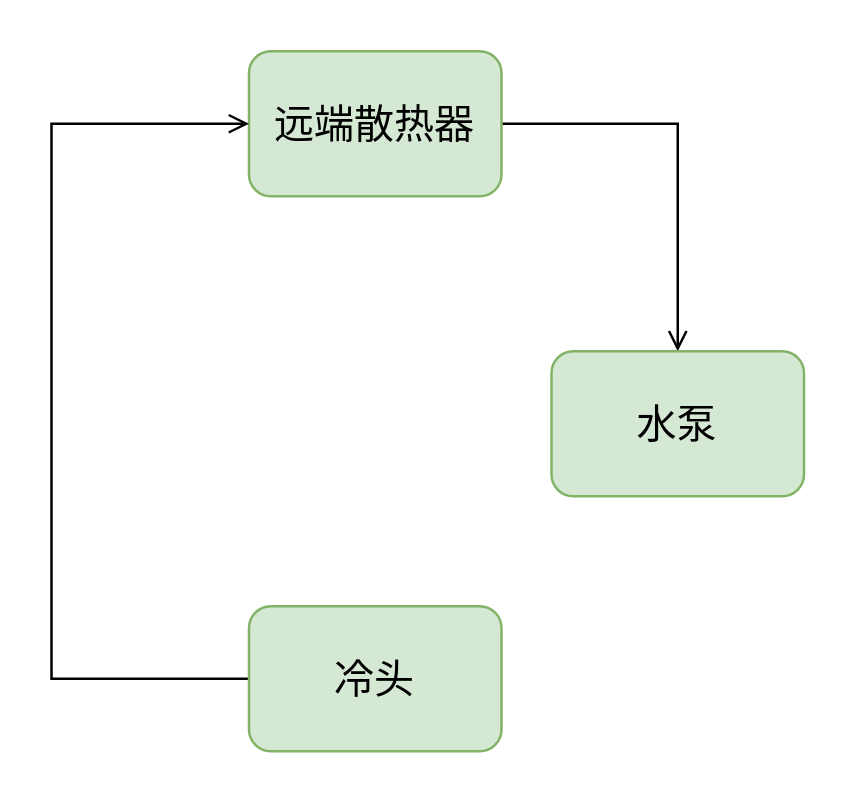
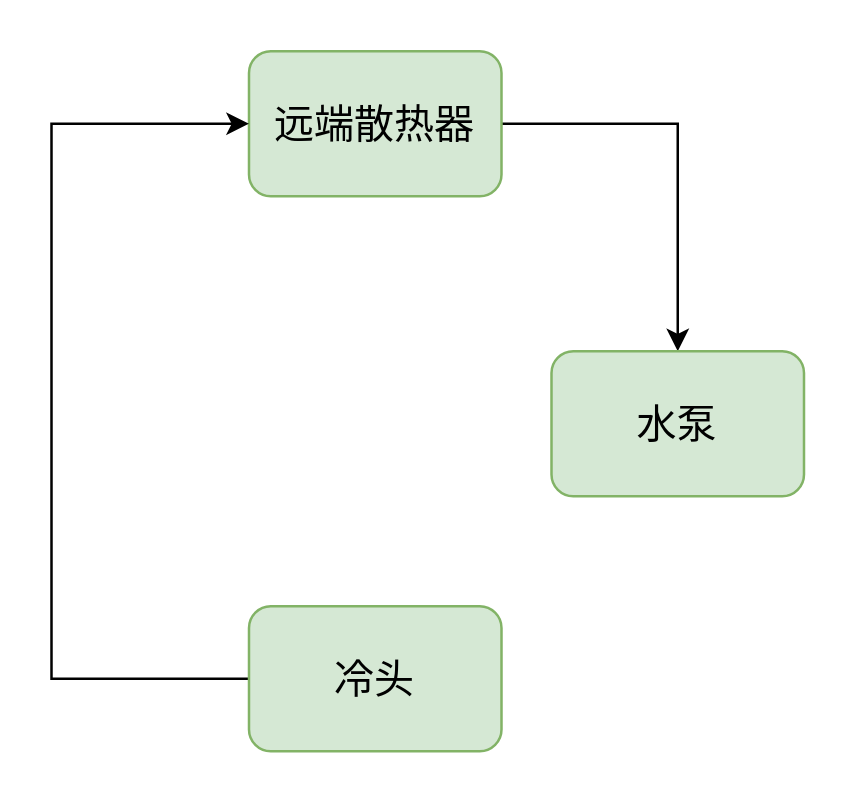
edge "冷头" -> "远端散热器": arrowhead open -> classic
edge "远端散热器" -> "水泵": arrowhead open -> classic
